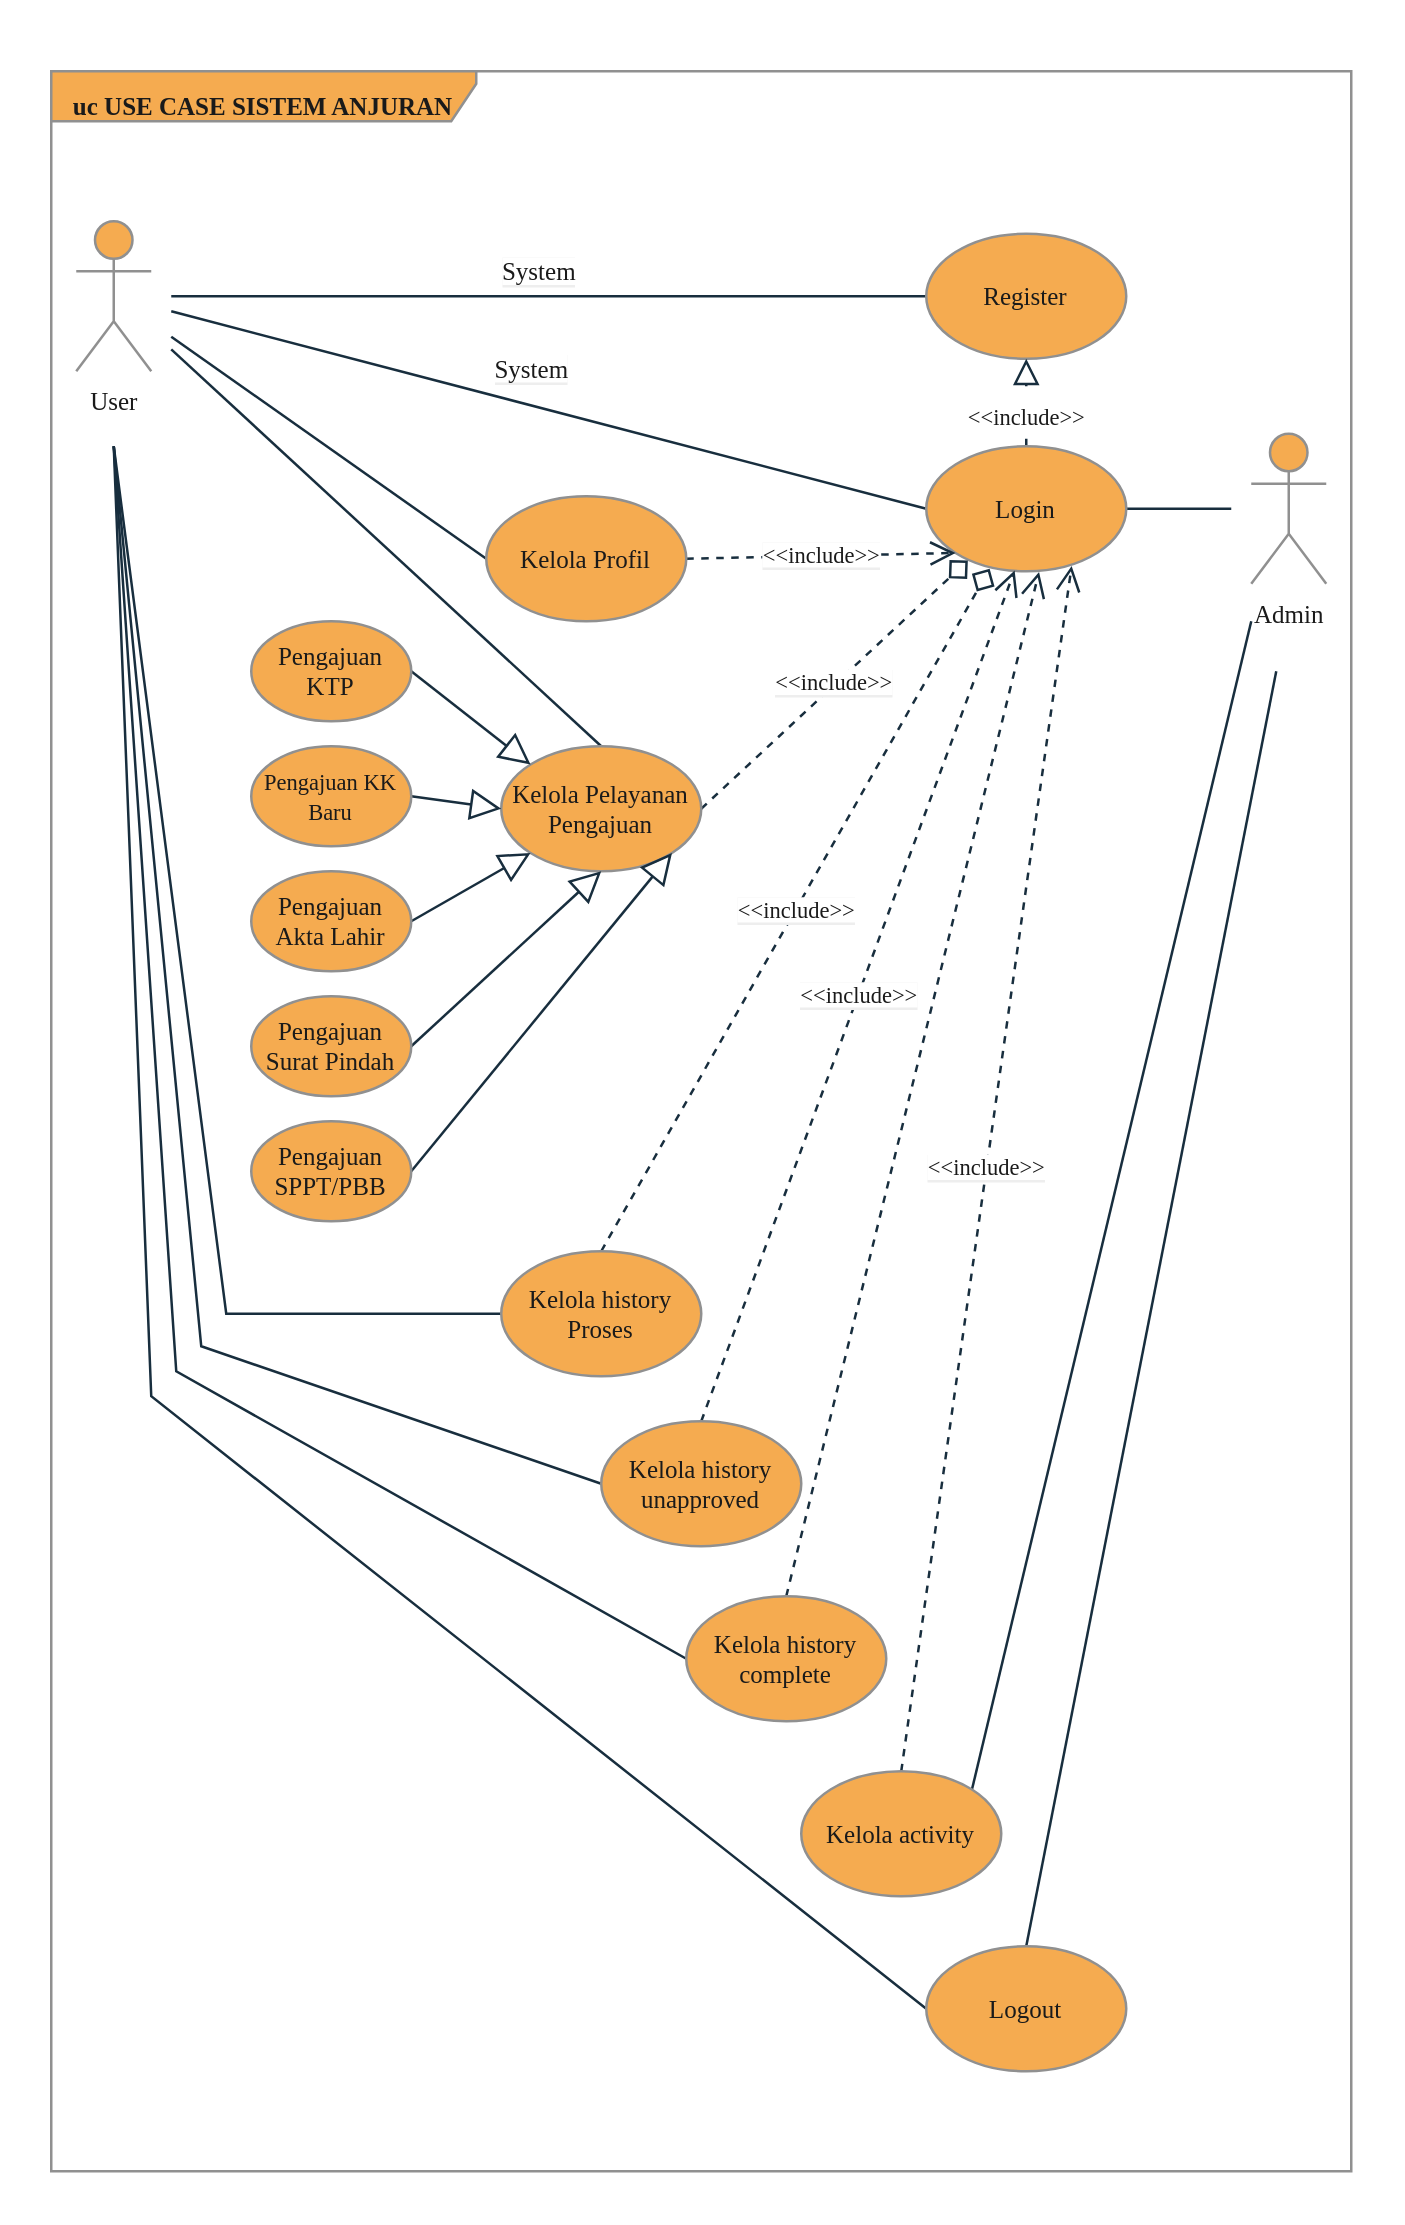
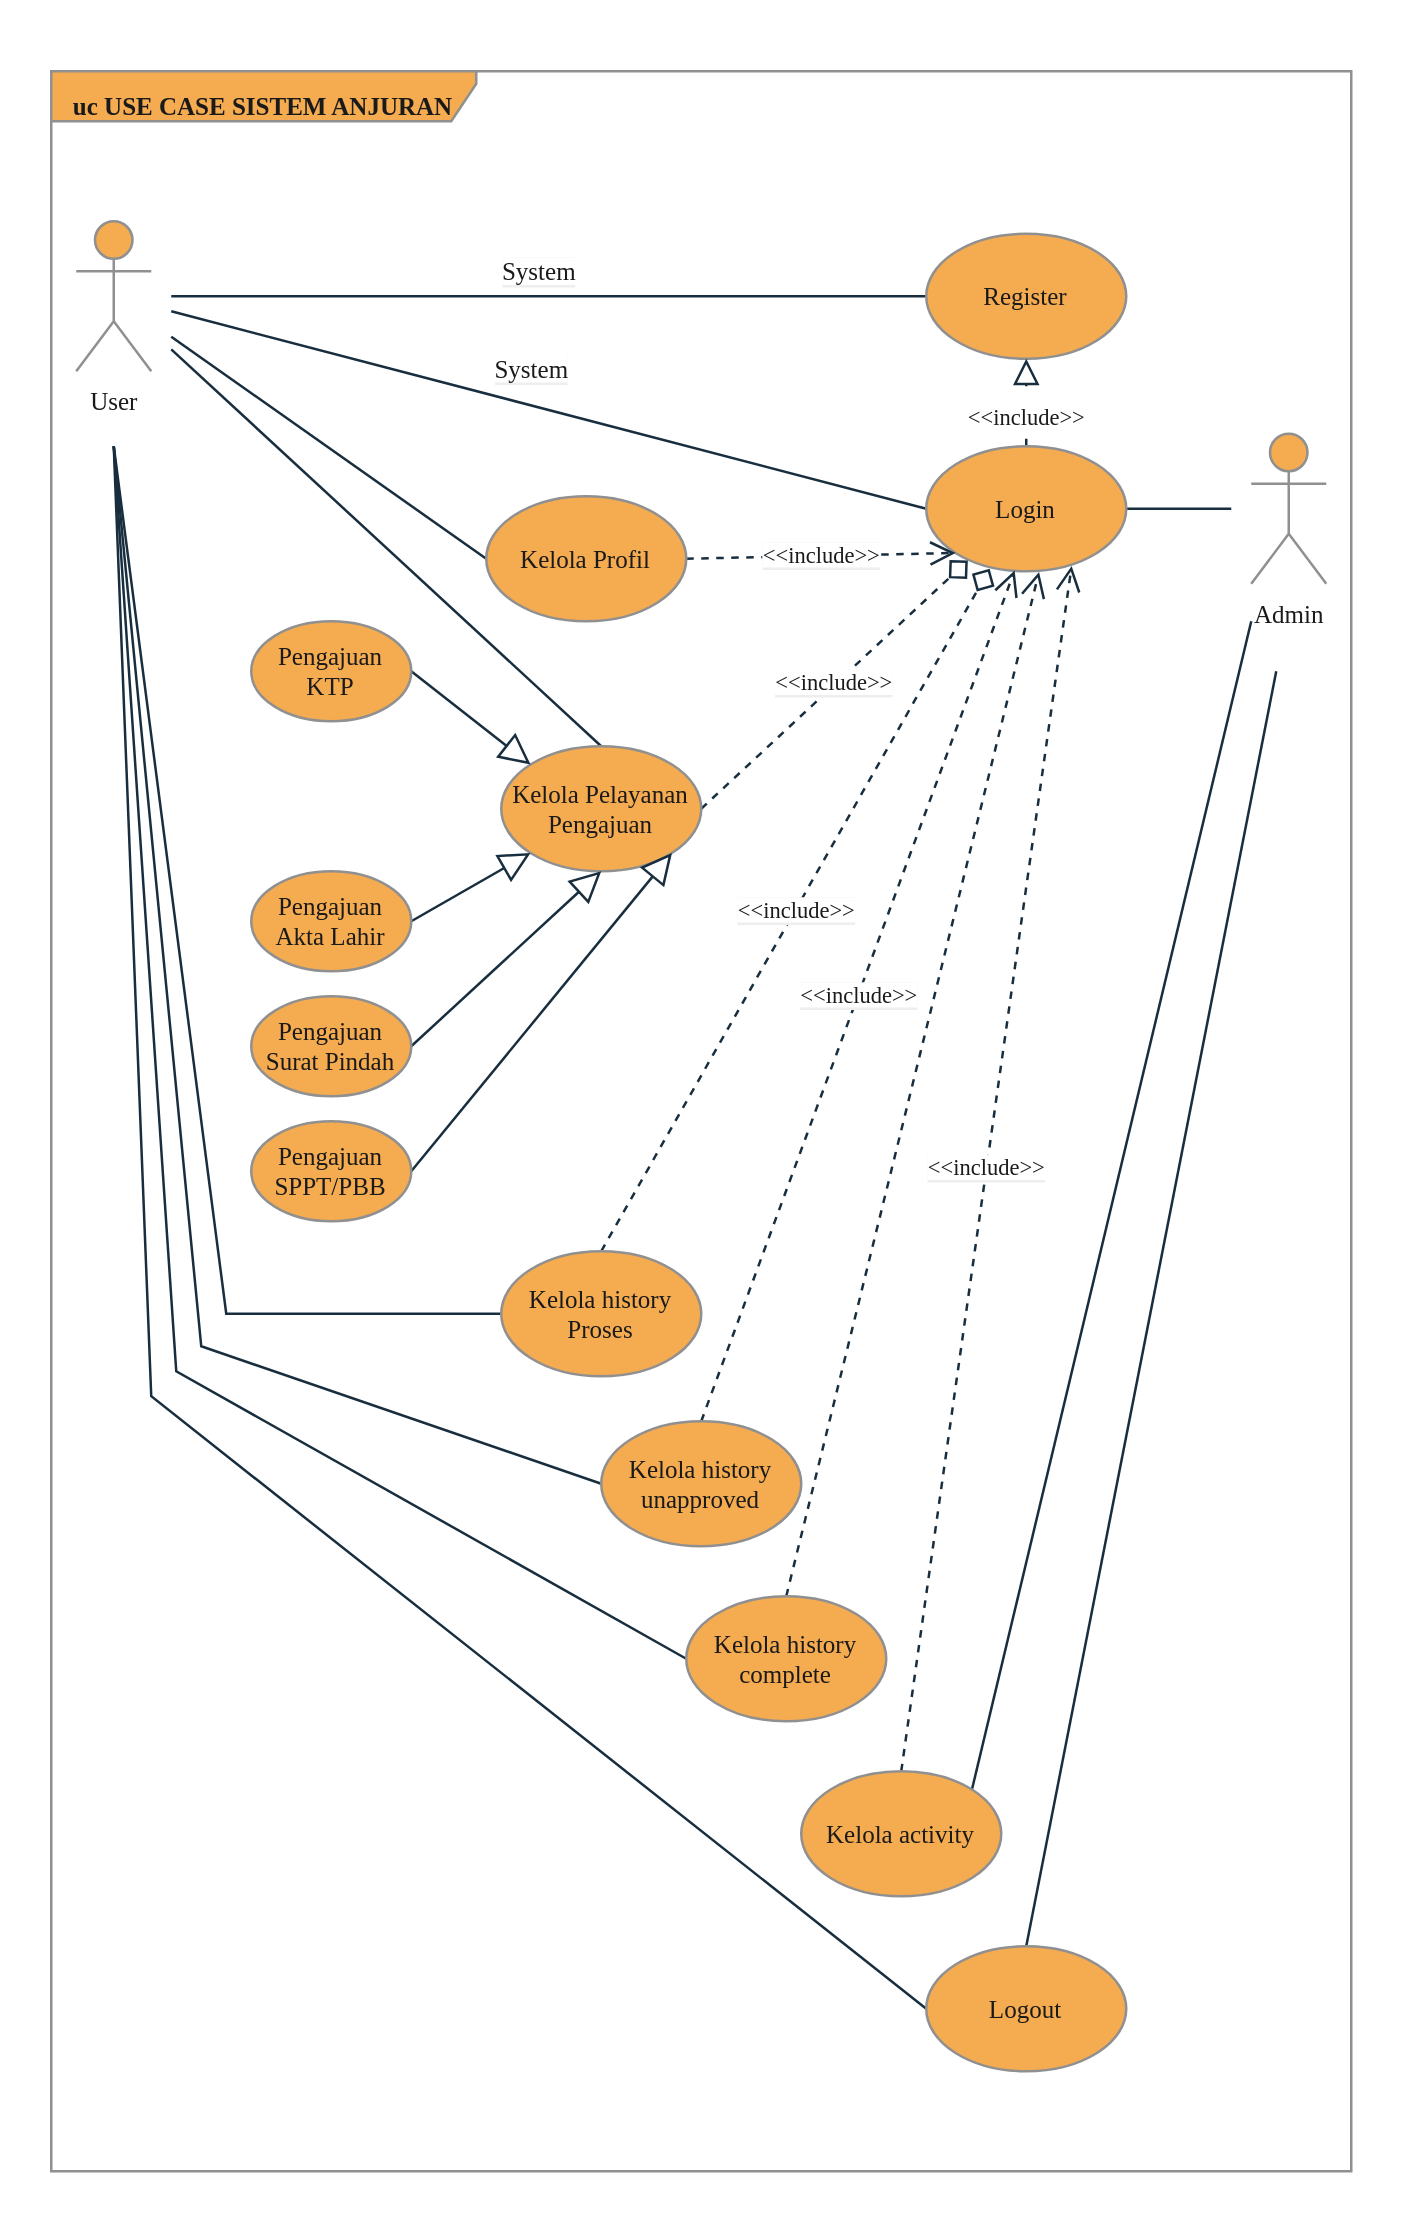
node "Pengajuan KK Baru": removed
edge "Pengajuan KK Baru" -> "Kelola Pelayanan Pengajuan": removed
